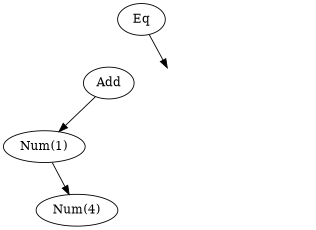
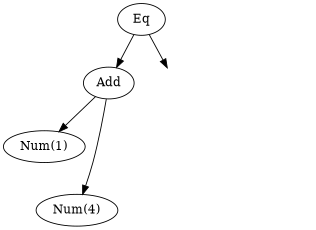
edge "Eq" -> "Add": added
edge "Num(1)" -> "Num(4)": now "Add" -> "Num(4)"
